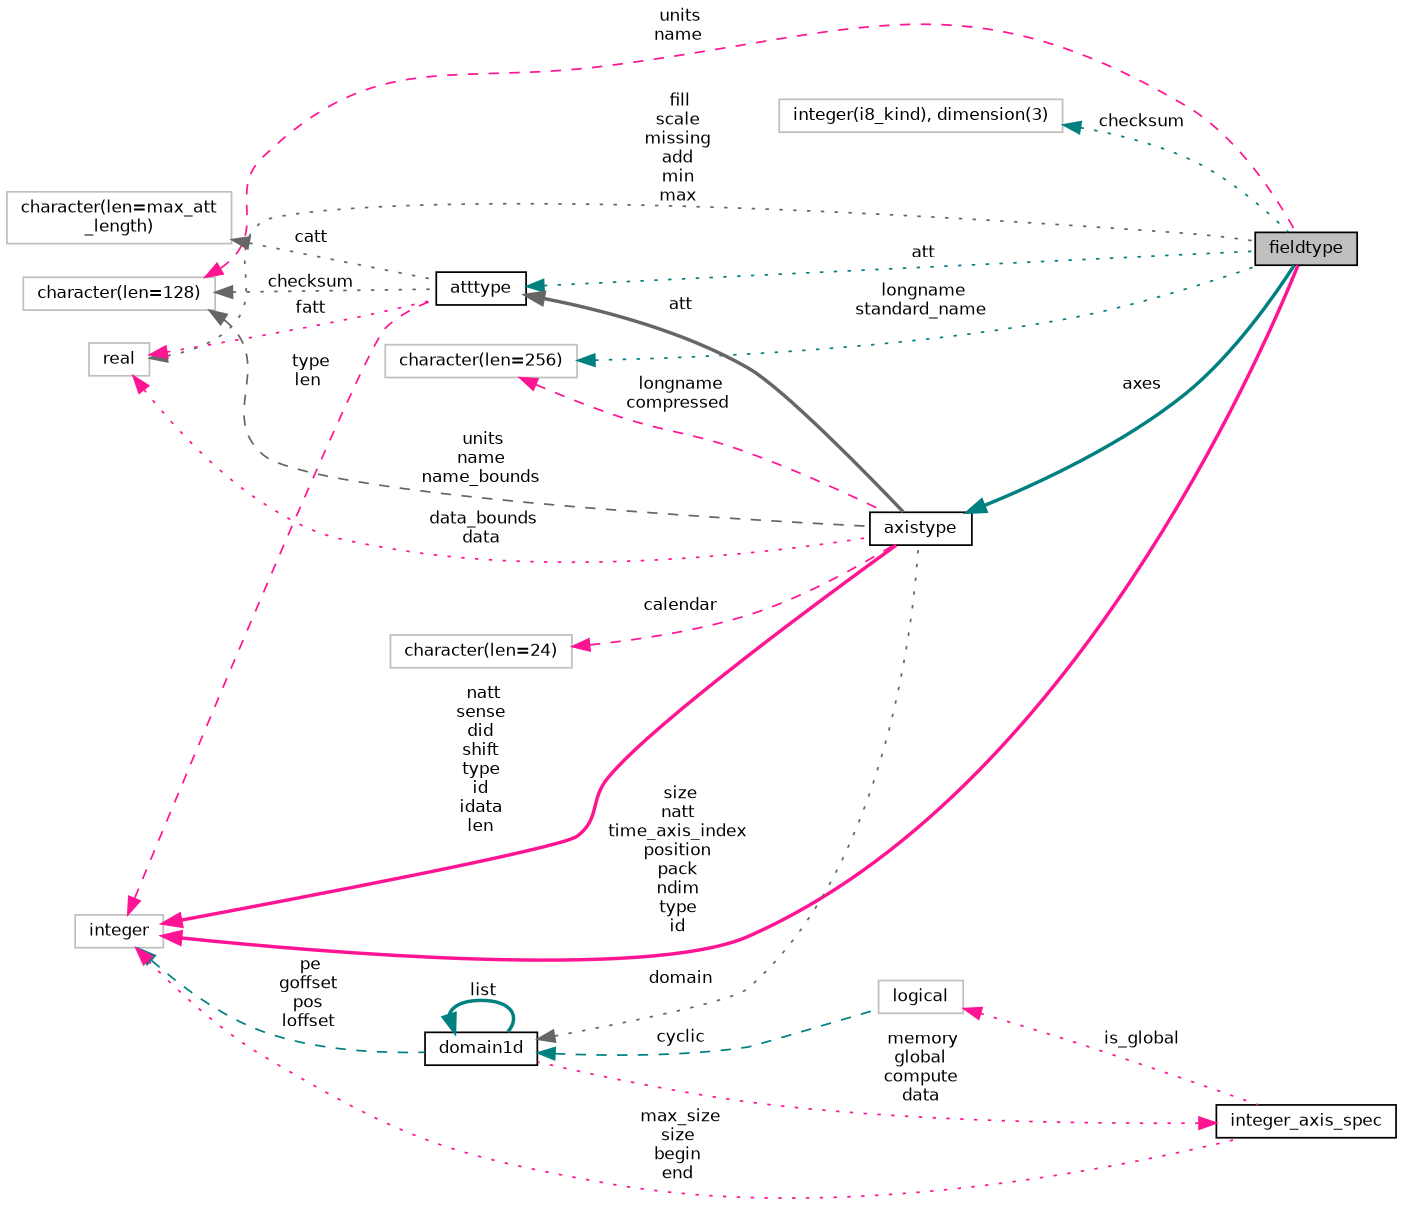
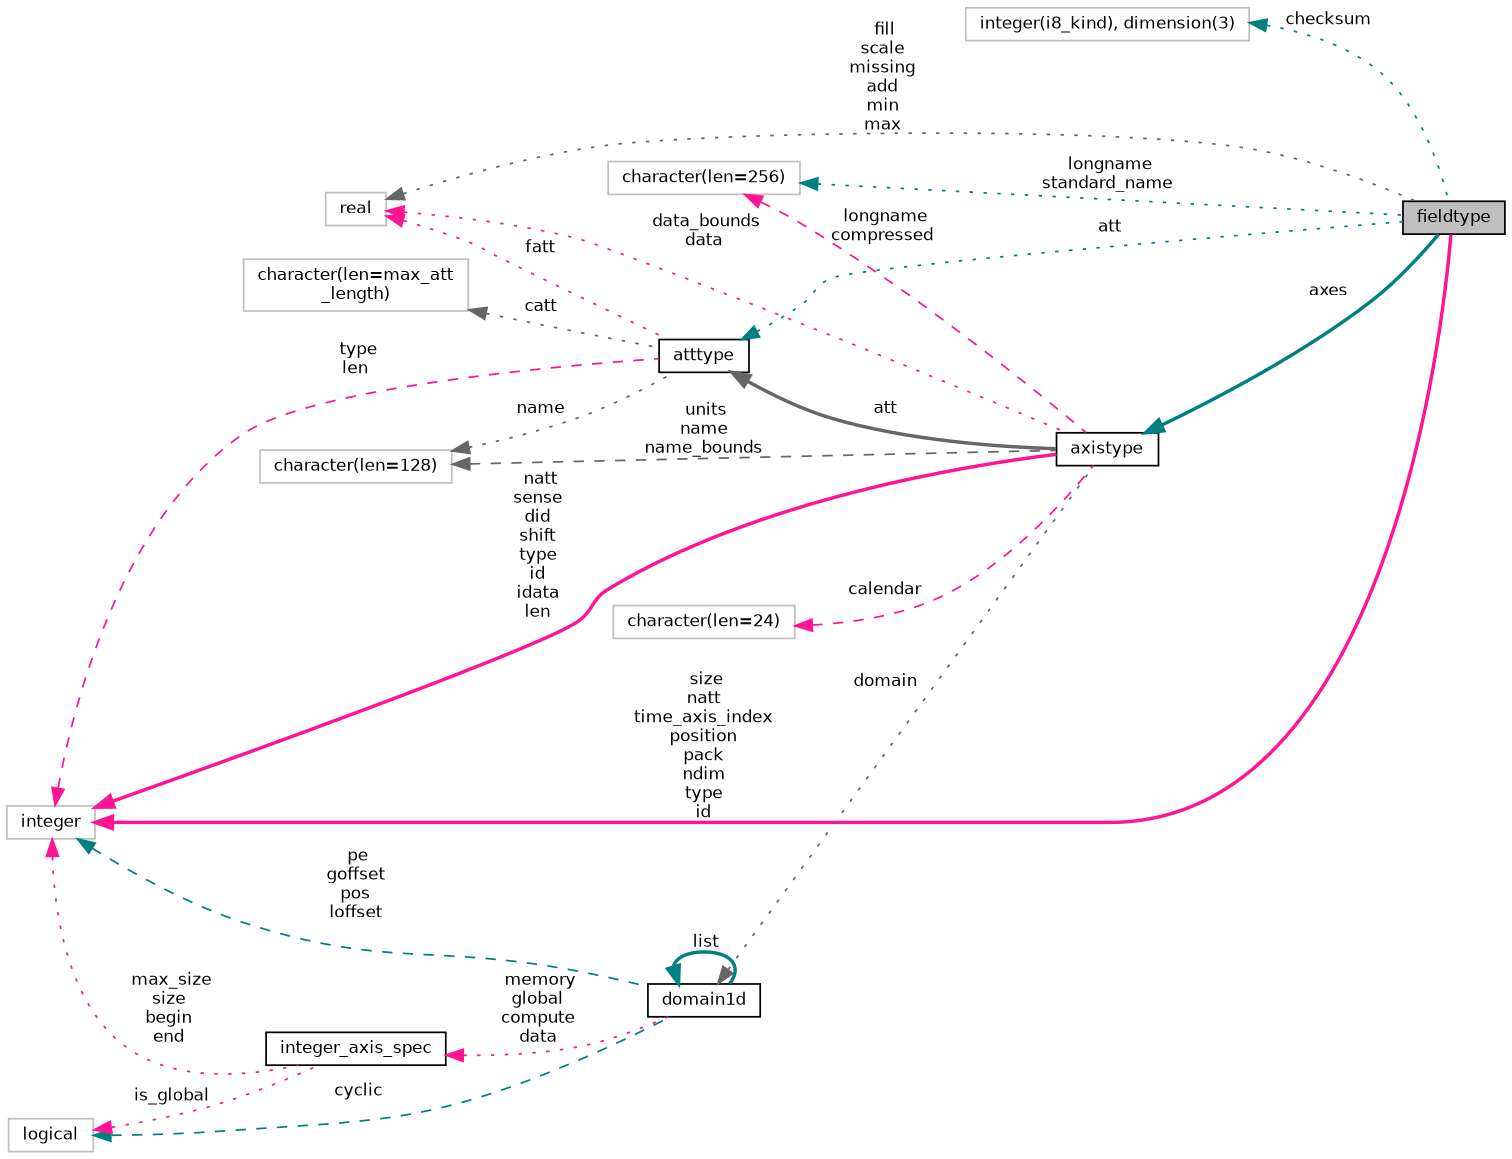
edge "fieldtype" -> "character(len=128)": removed, label "units name"
edge "atttype" -> "character(len=128)": label " checksum" -> " name"
edge "logical" -> "domain1d": reversed
